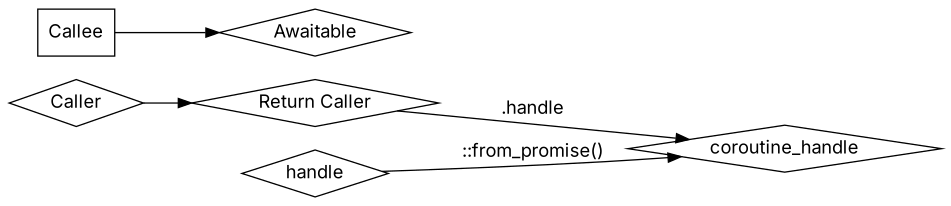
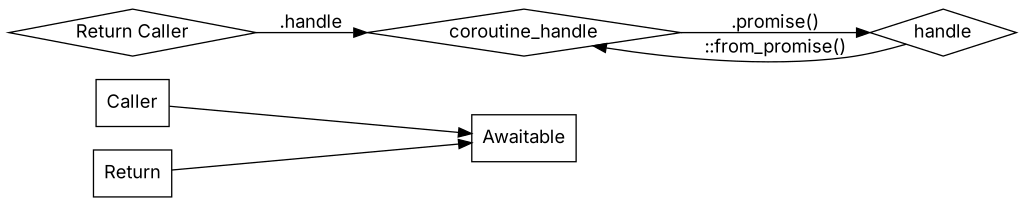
node "Callee": label "Callee" -> "Return"
node "Awaitable": shape diamond -> box
edge "coroutine_handle" -> "handle": added, label ".promise()"
node "Caller": shape diamond -> box
edge "Caller" -> "Return Caller": now "Caller" -> "Awaitable"
